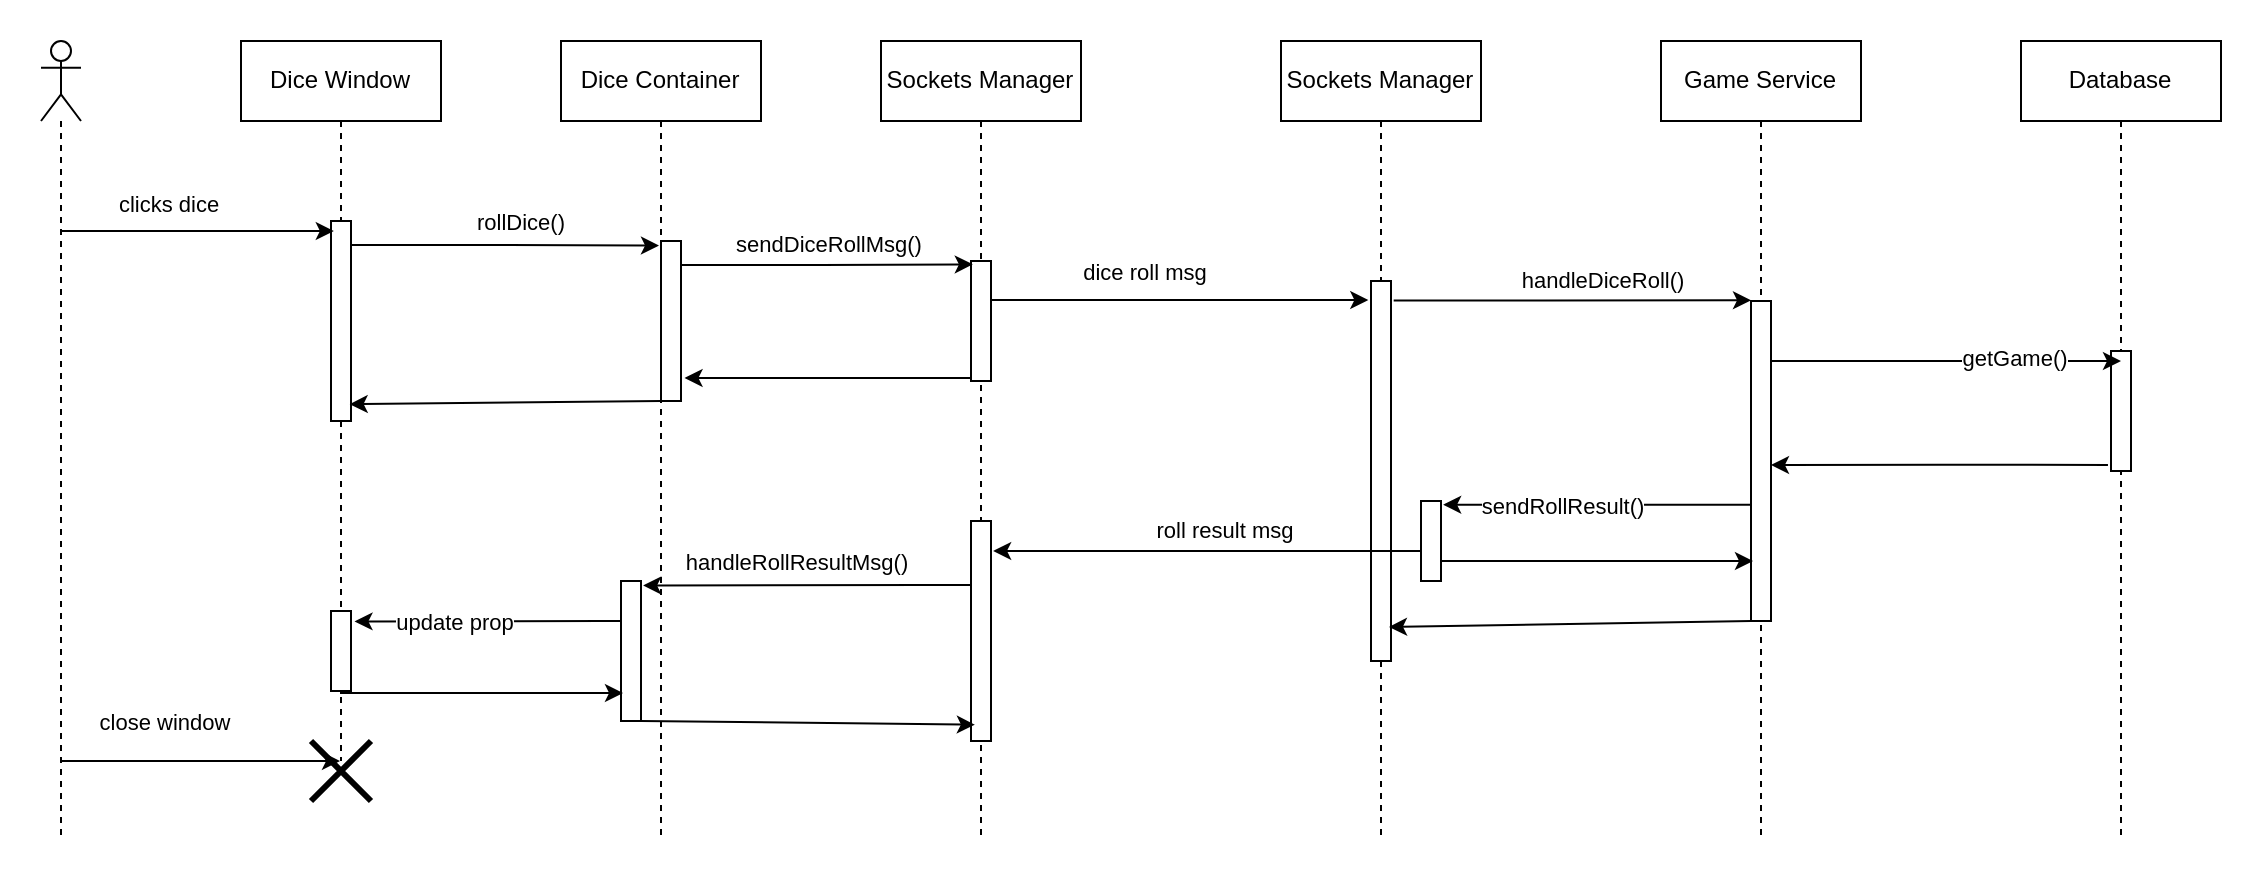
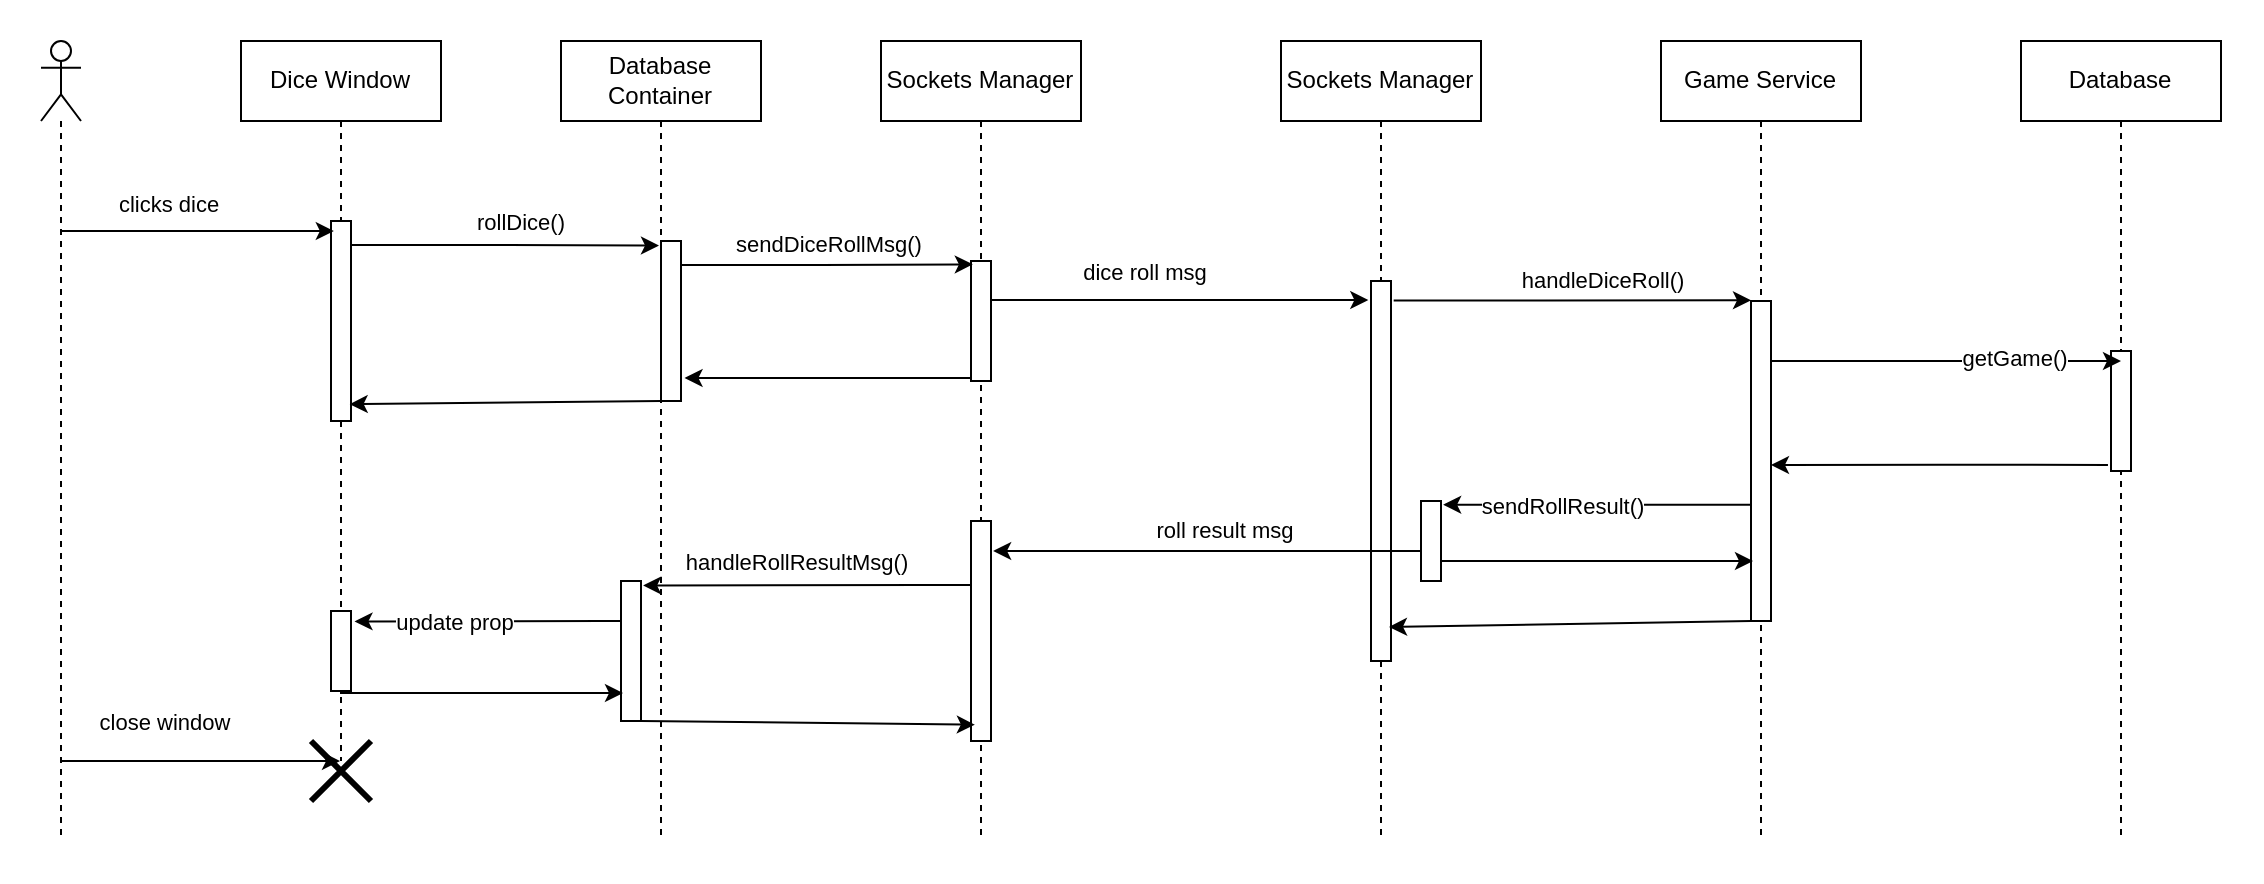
node "Dice Container": label "Dice Container" -> "Database Container"
